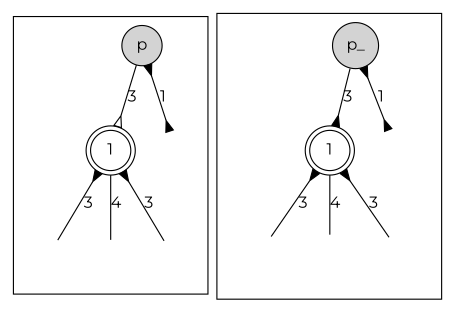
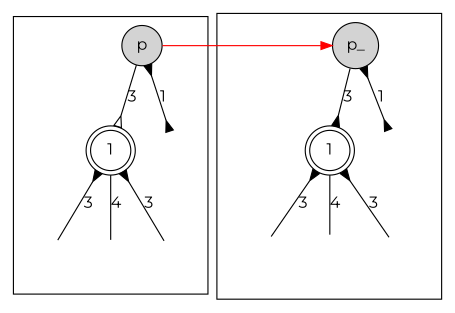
edge "p" -- "p_": added
